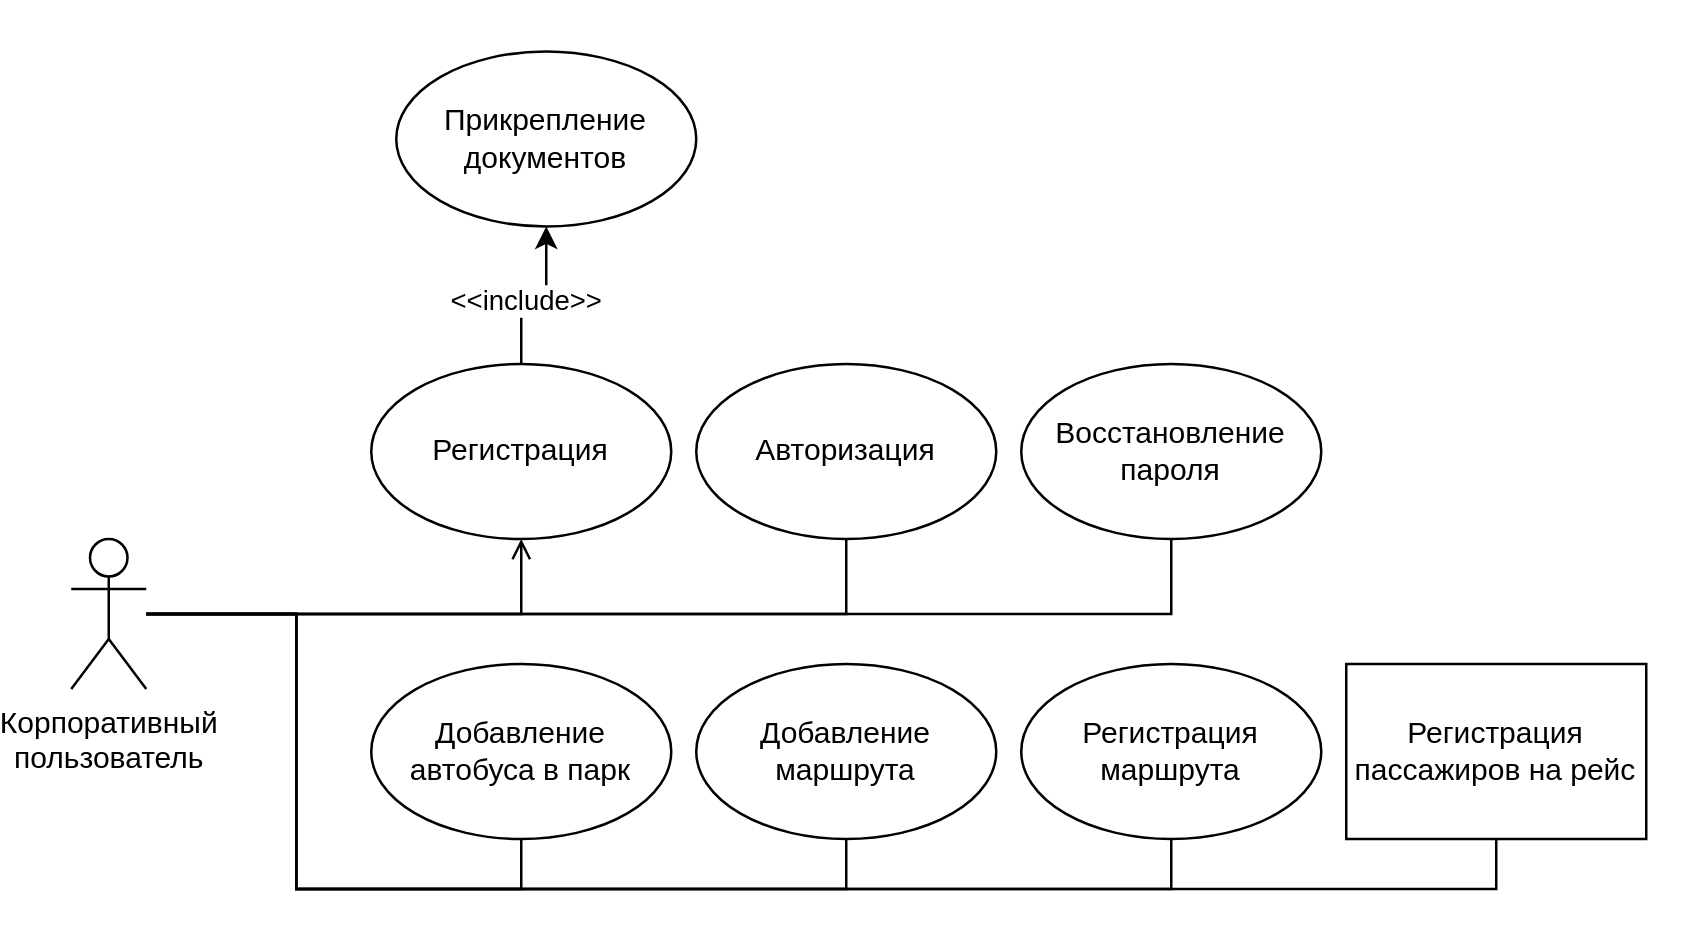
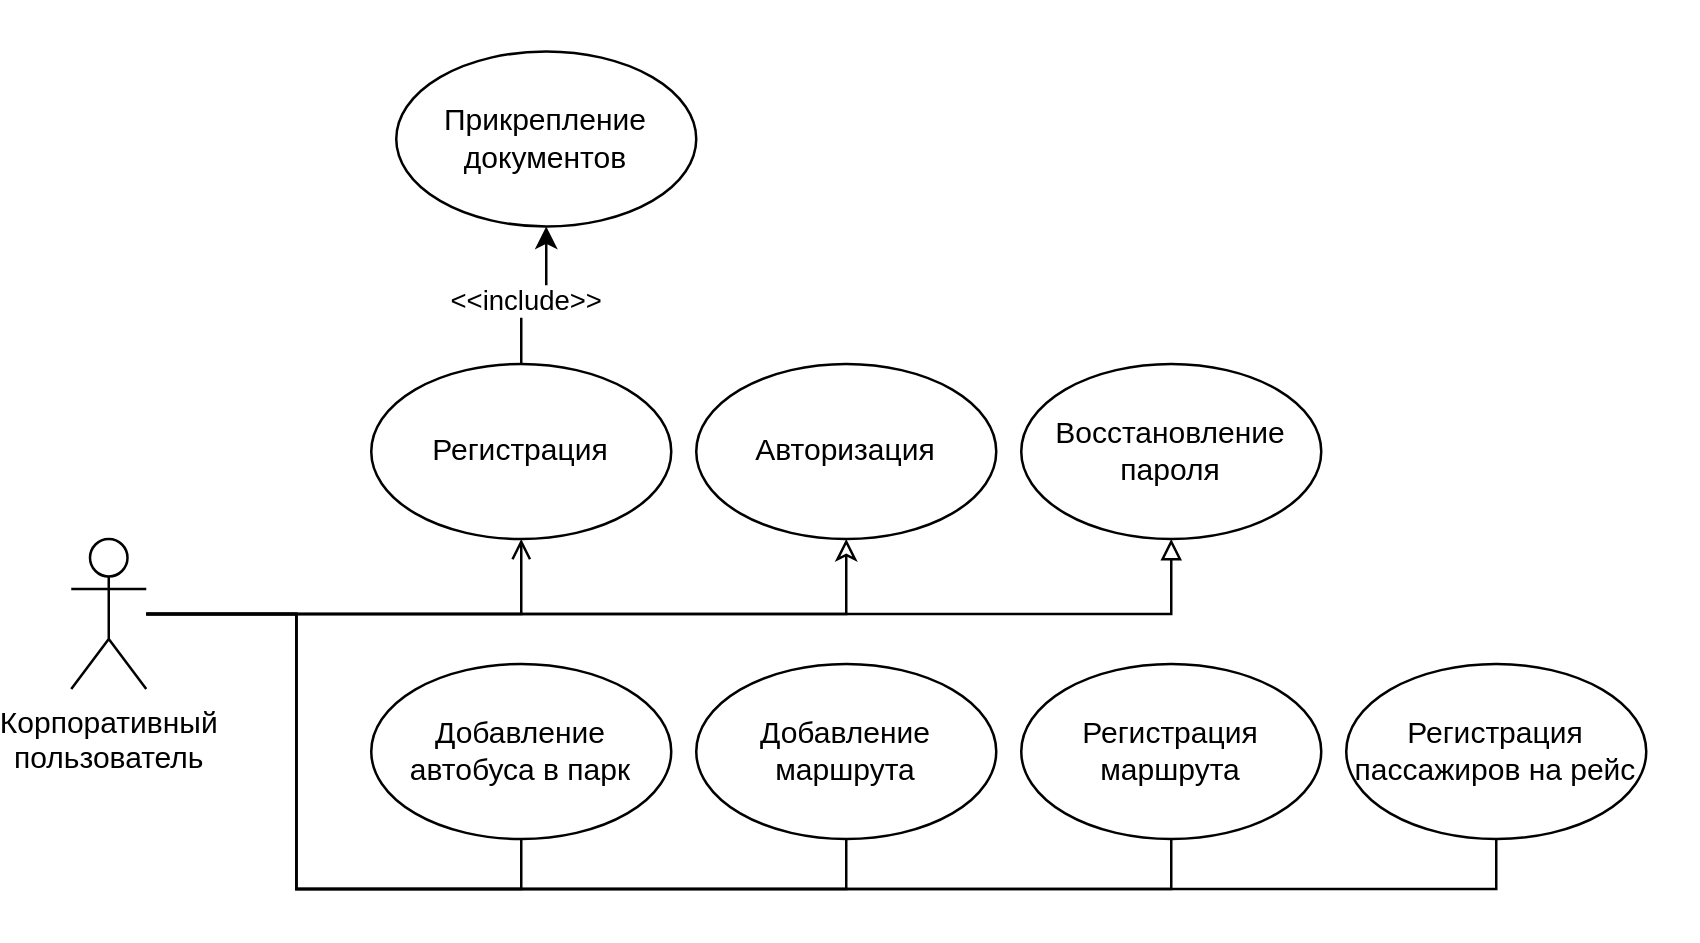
edge "Авторизация" -- "Корпоративный пользователь": arrowhead none -> classic
edge "Восстановление пароля" -- "Корпоративный пользователь": arrowhead none -> block
node "Регистрация пассажиров на рейс": shape rectangle -> ellipse
